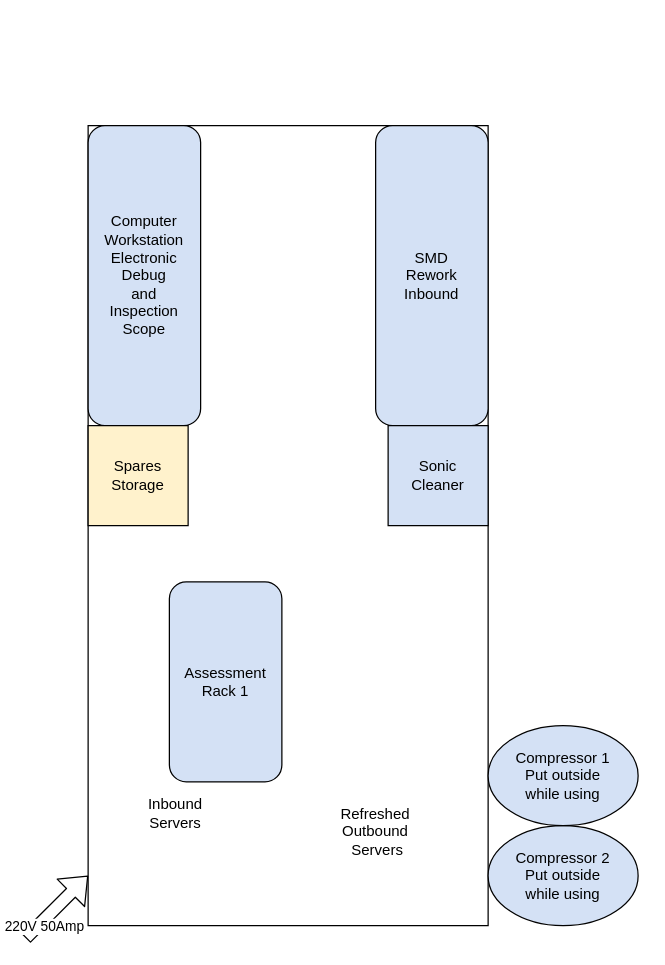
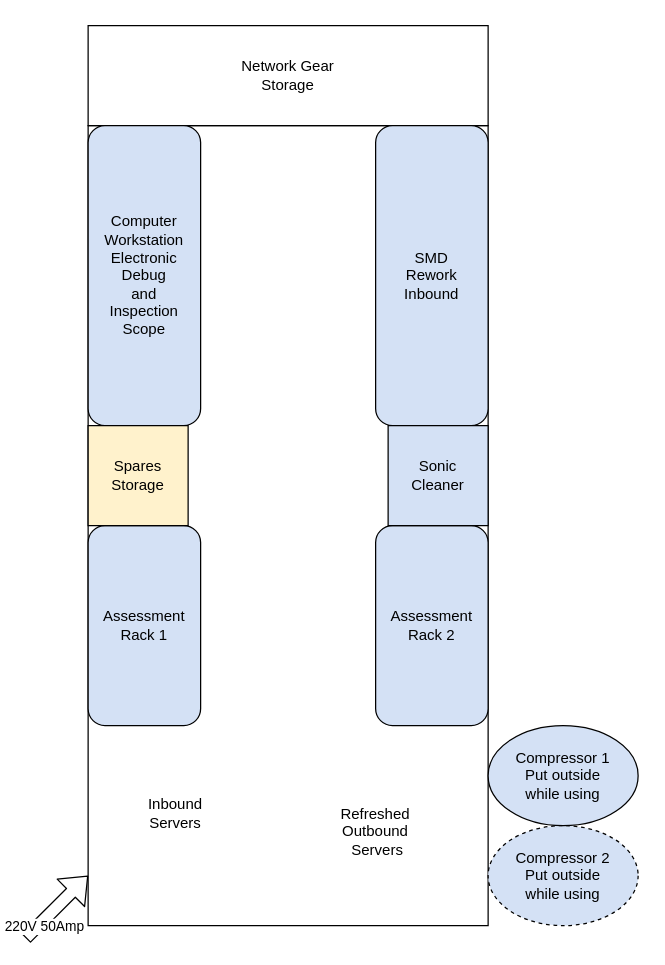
node "Network Gear Storage": added
node "Assessment Rack 2": added
node "Assessment Rack 1": moved (226, 682) -> (144, 626)
node "Compressor 2 Put outside while using": style solid -> dashed
